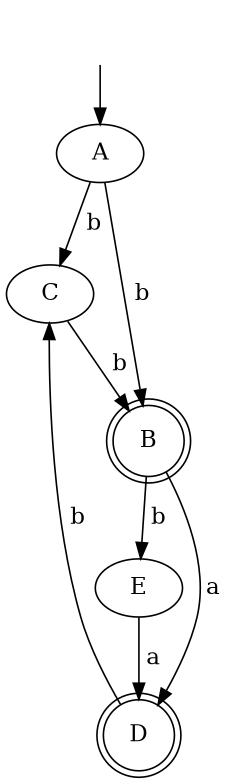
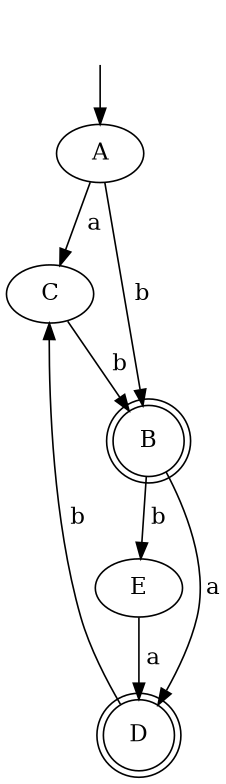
edge "A" -> "C": label " b" -> " a"
